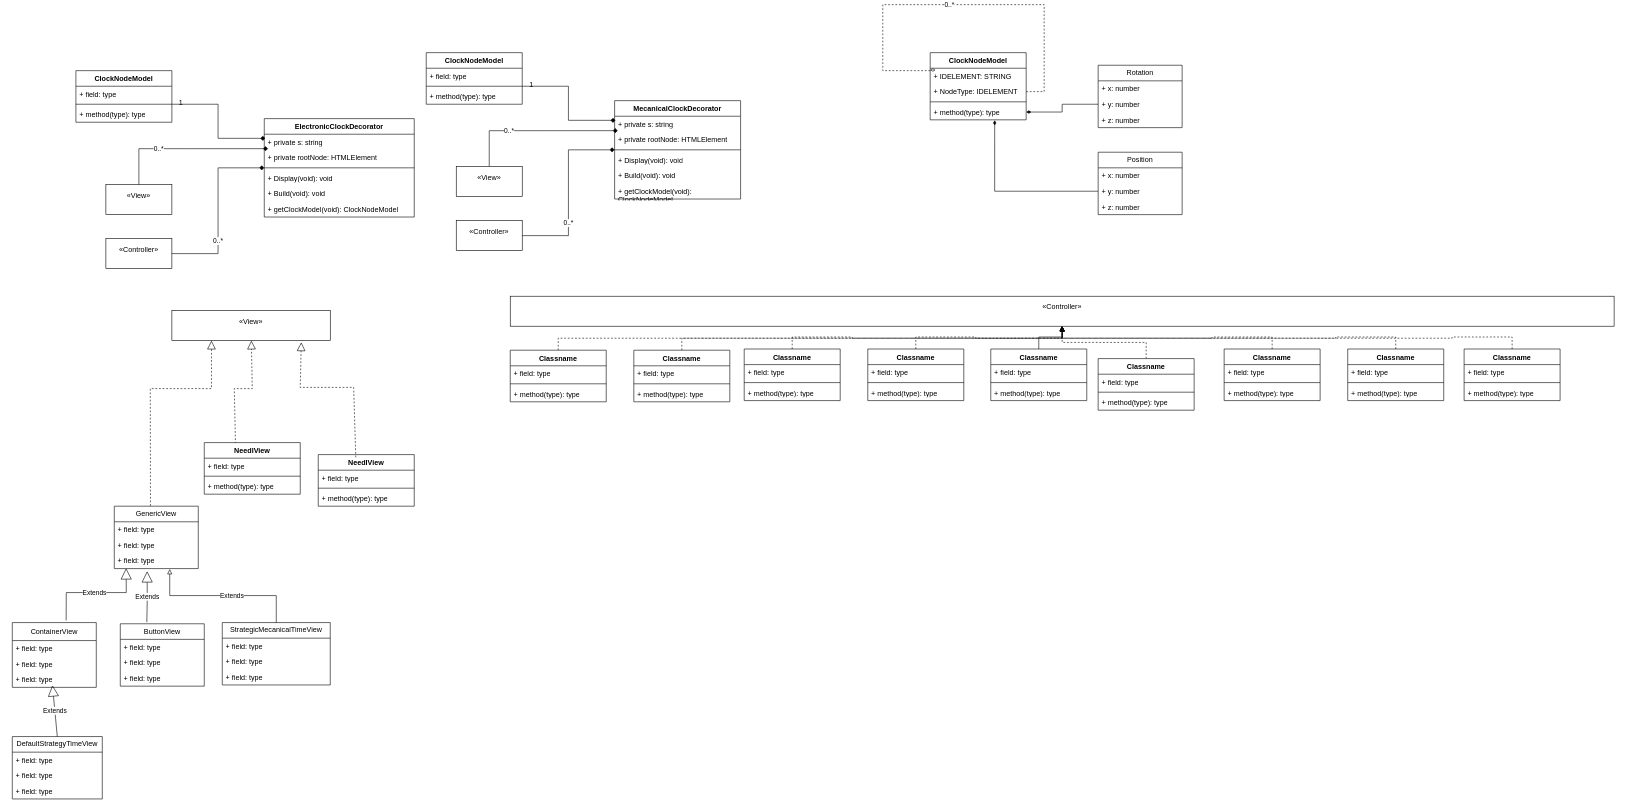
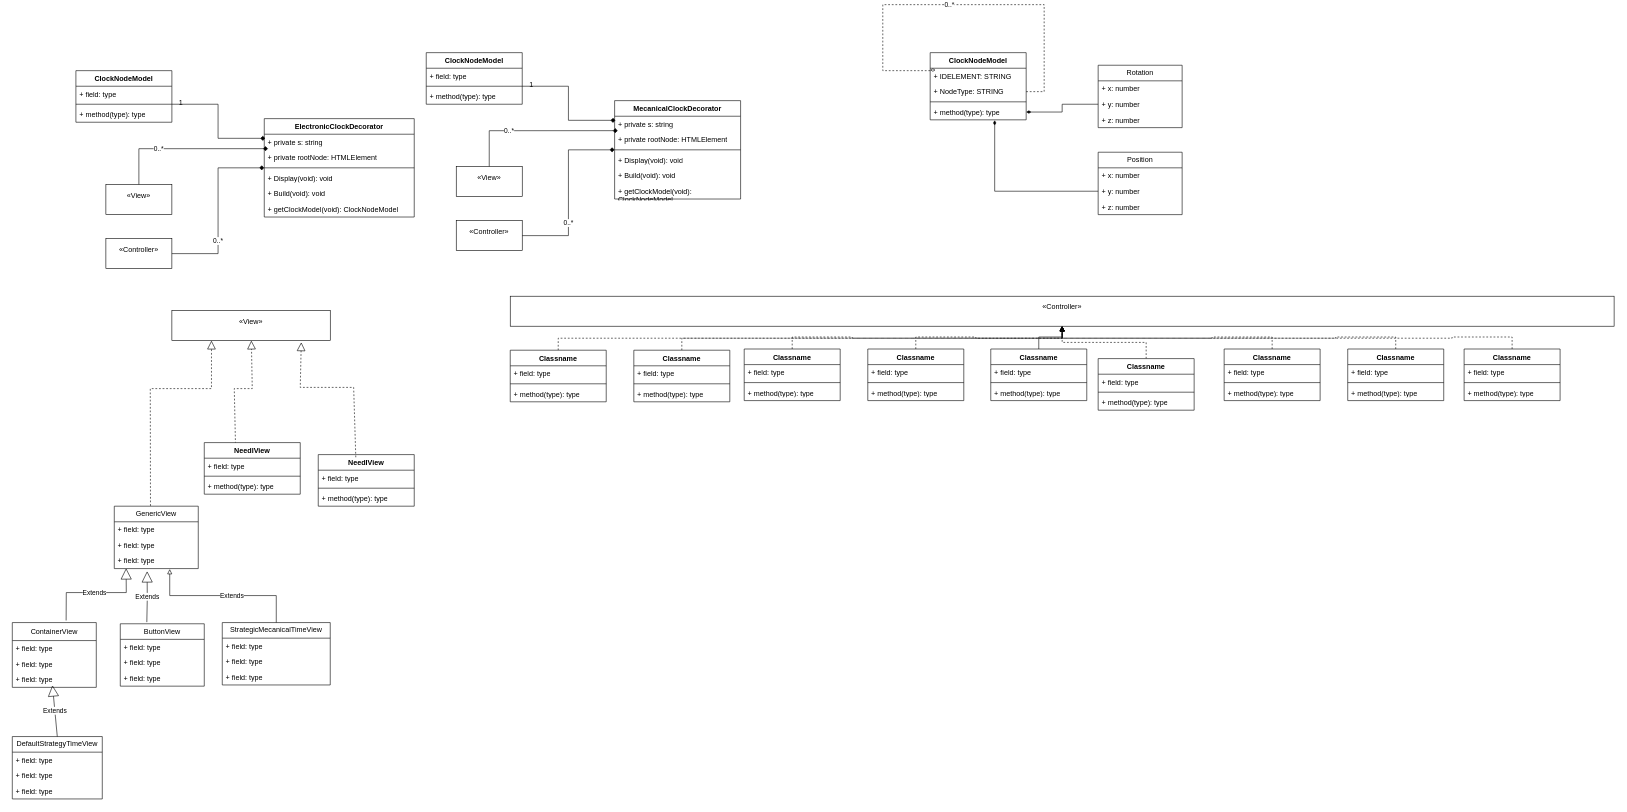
node "+ NodeType: IDELEMENT": label "+ NodeType: IDELEMENT" -> "+ NodeType: STRING"
